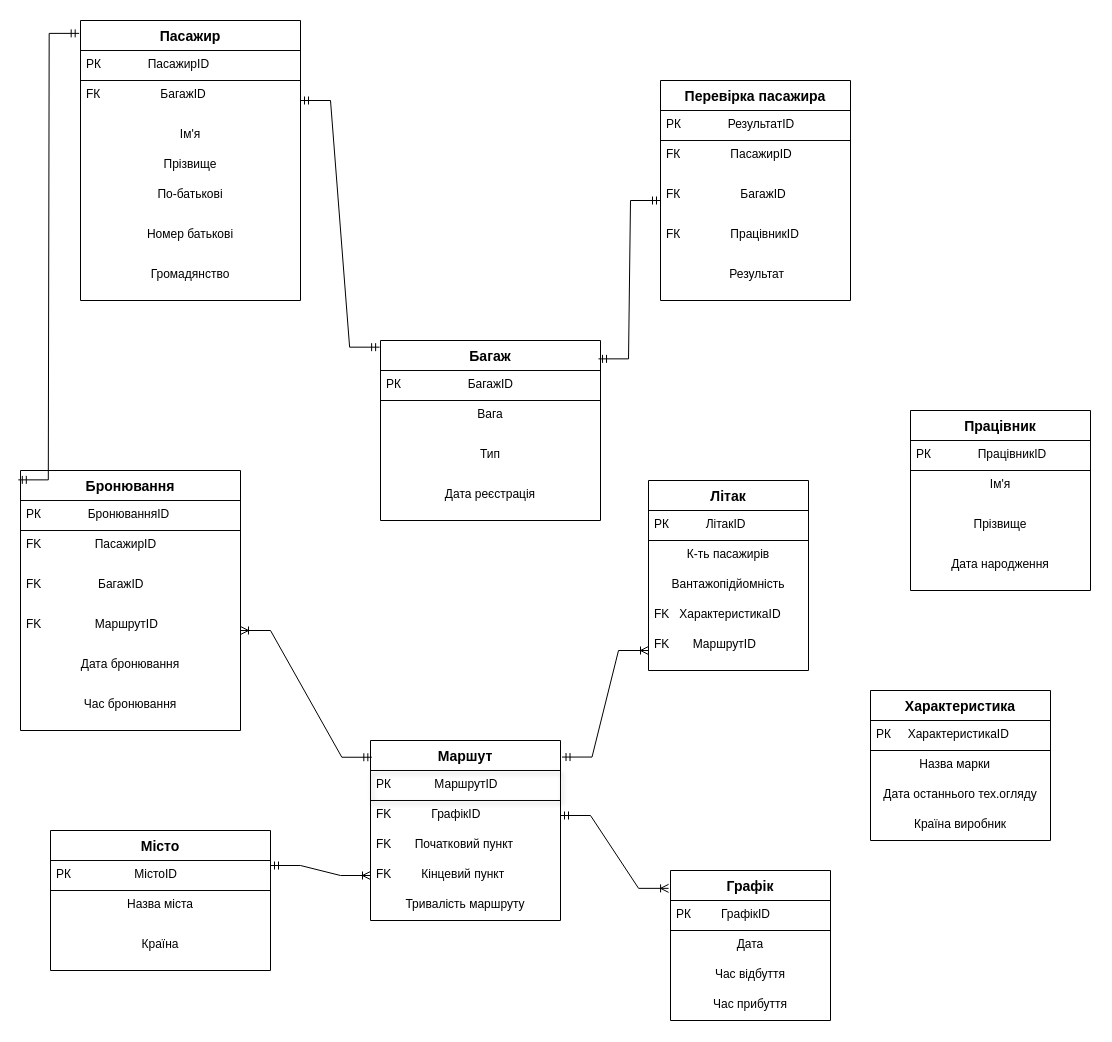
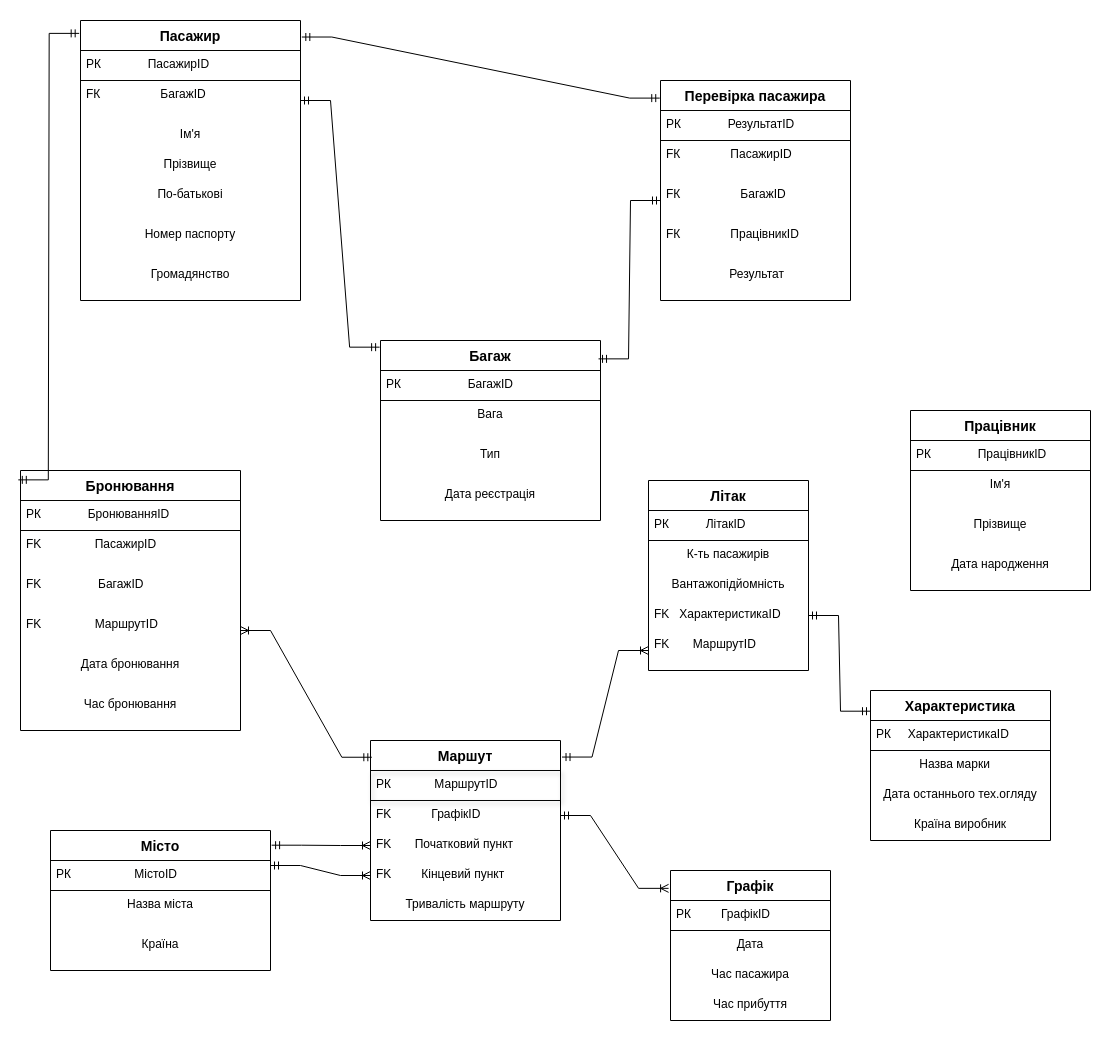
edge "Пасажир" -- "Перевірка пасажира": added
node "Номер батькові": label "Номер батькові" -> "Номер паспорту"
edge "FK ХарактеристикаID" -- "Характеристика": added
edge "FK Початковий пункт" -- "Місто": added
node "Час відбуття": label "Час відбуття" -> "Час пасажира"
